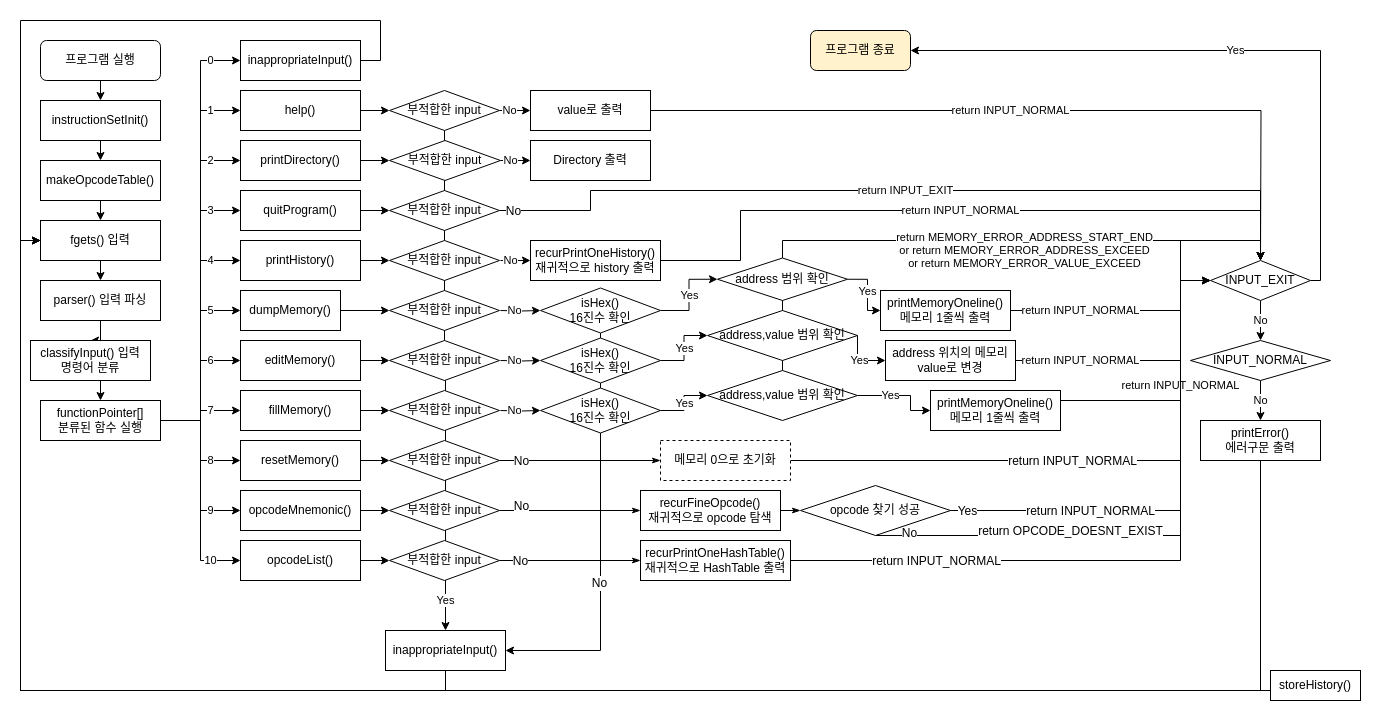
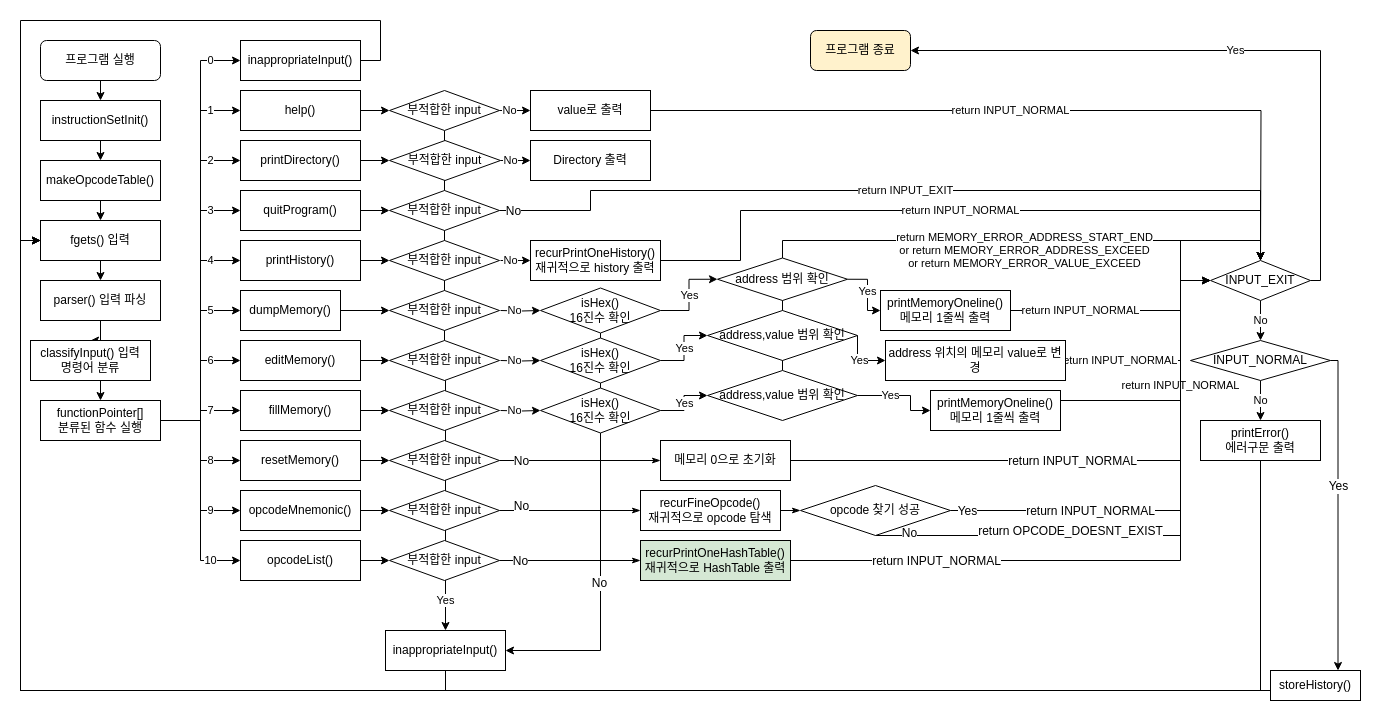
node "address 위치의 메모리 value로 변경": size 130x40 -> 180x40
node "메모리 0으로 초기화": style dashed -> solid
edge "INPUT_NORMAL" -> "storeHistory()": added, label "Yes"
node "recurPrintOneHashTable() 재귀적으로 HashTable 출력": fillcolor #ffffff -> #d5e8d4
